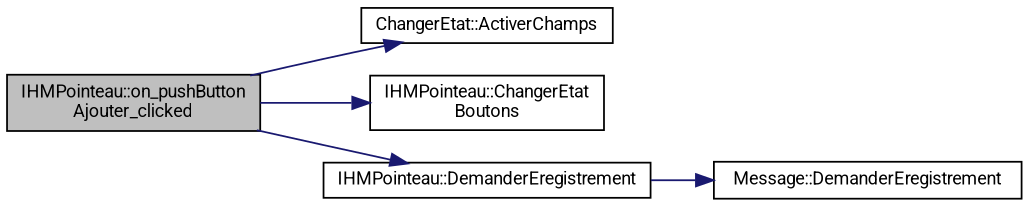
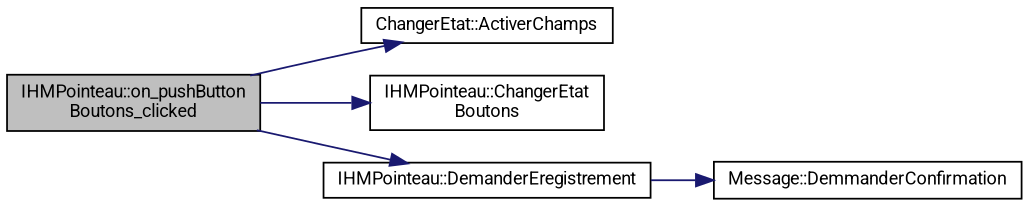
node "IHMPointeau::on_pushButton Ajouter_clicked": label "IHMPointeau::on_pushButton Ajouter_clicked" -> "IHMPointeau::on_pushButton Boutons_clicked"
node "Message::DemanderEregistrement": label "Message::DemanderEregistrement" -> "Message::DemmanderConfirmation"
